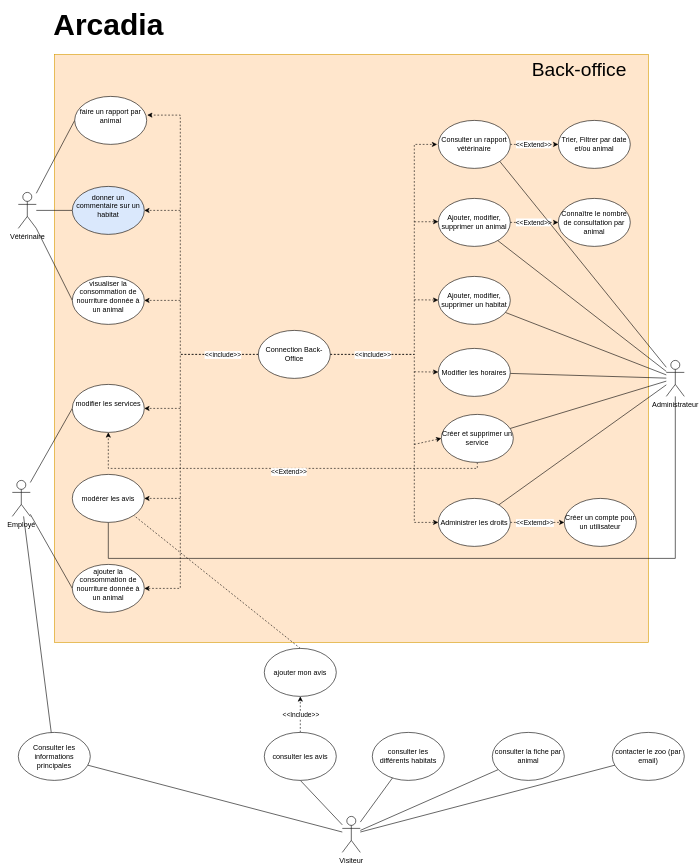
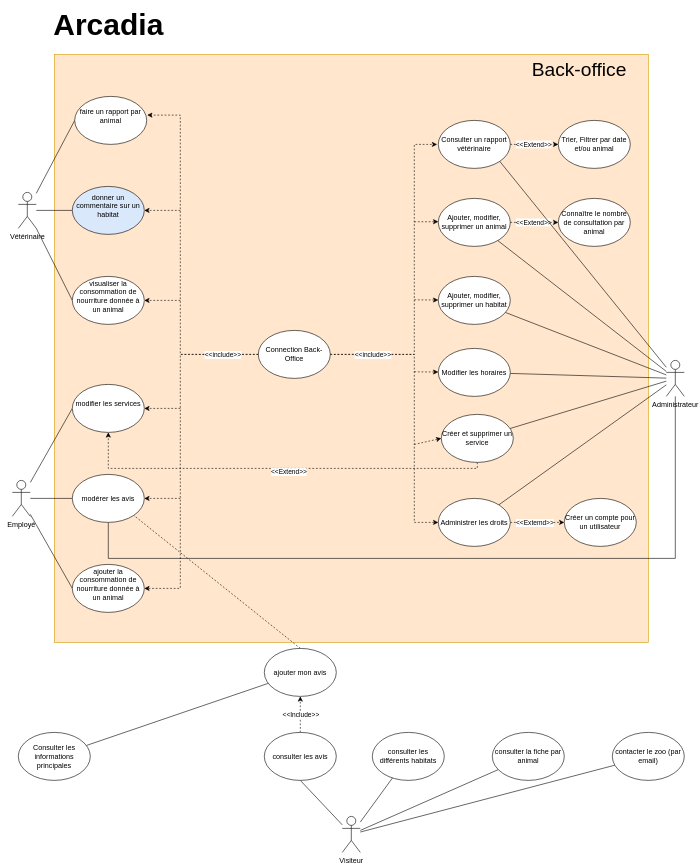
edge "Employé" -- "Consulter les informations principales": now "Employé" -- "modérer les avis"
edge "Consulter les informations principales" -- "Visiteur": now "Consulter les informations principales" -- "ajouter mon avis"
